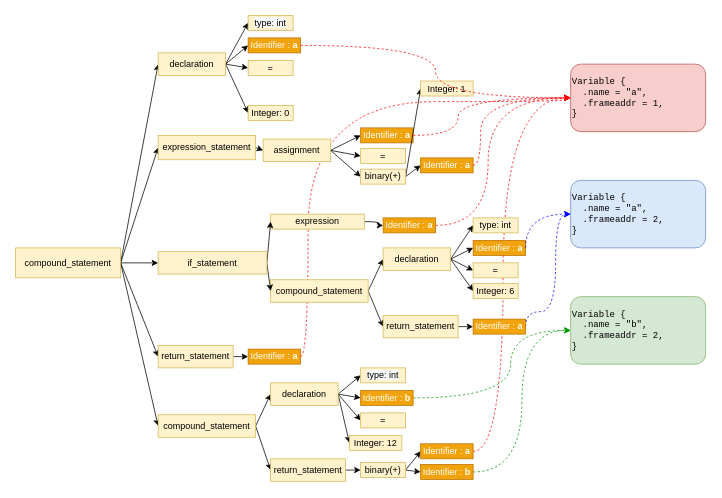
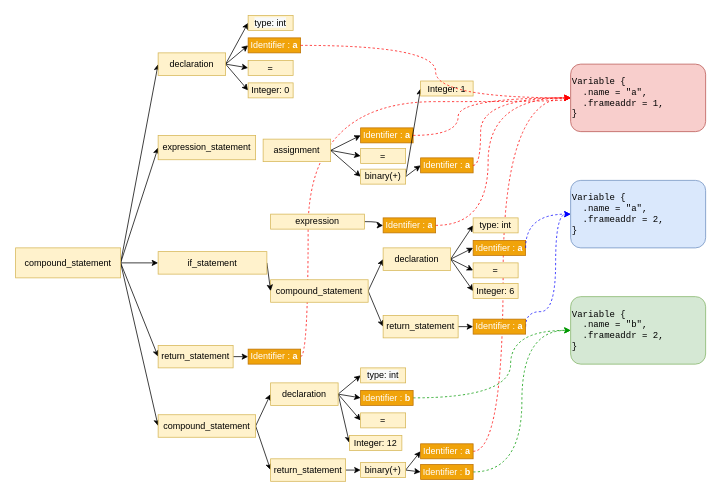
node "Integer: 0": moved (270, 113) -> (270, 90)
edge "expression_statement" -> "assignment": removed
edge "if_statement" -> "expression": removed
